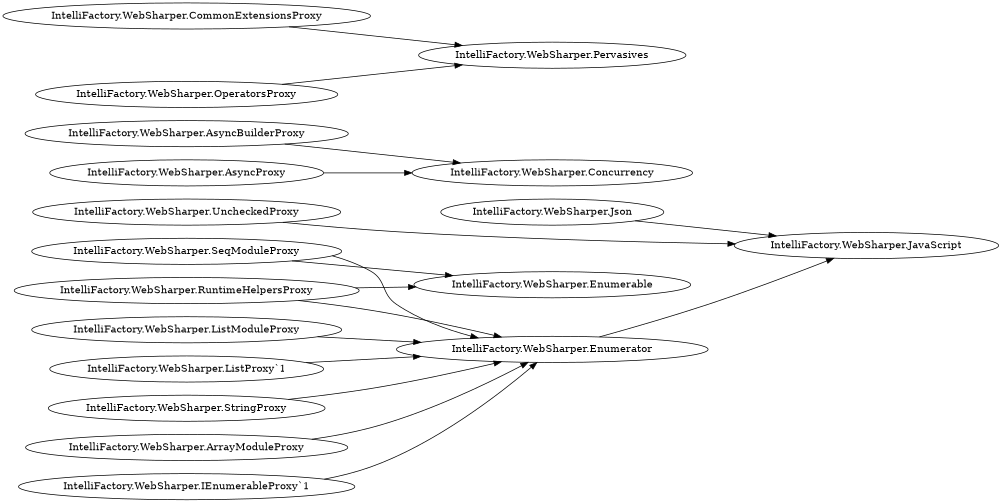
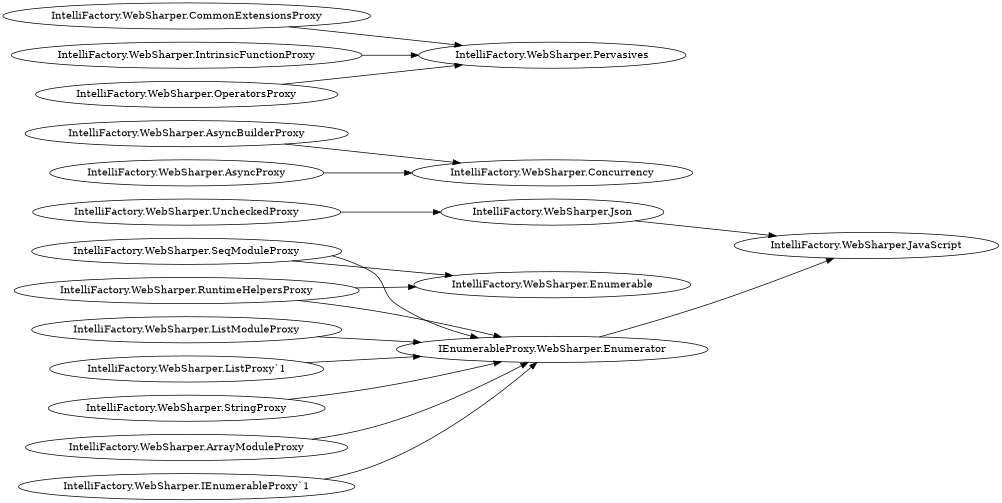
node "IntelliFactory.WebSharper.IntrinsicFunctionProxy": added
edge "IntelliFactory.WebSharper.UncheckedProxy" -> "IntelliFactory.WebSharper.JavaScript": now "IntelliFactory.WebSharper.UncheckedProxy" -> "IntelliFactory.WebSharper.Json"
node "IntelliFactory.WebSharper.Enumerator": label "IntelliFactory.WebSharper.Enumerator" -> "IEnumerableProxy.WebSharper.Enumerator"
